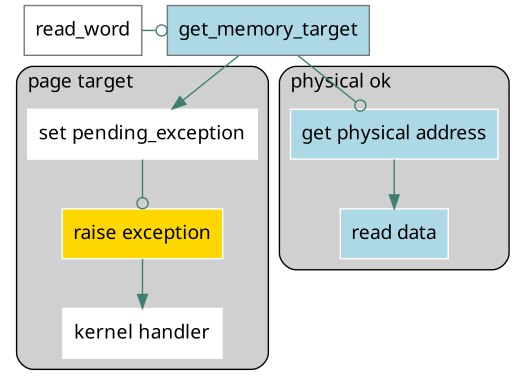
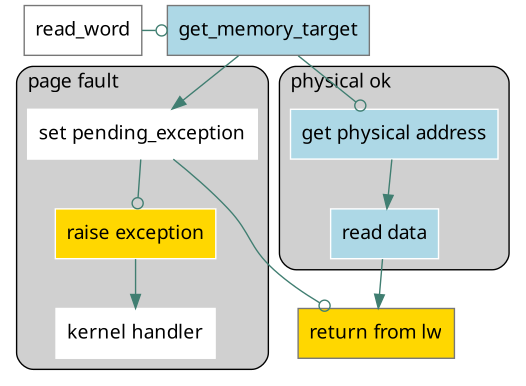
cluster "page target": label "page target" -> "page fault"
node "return from lw": added
